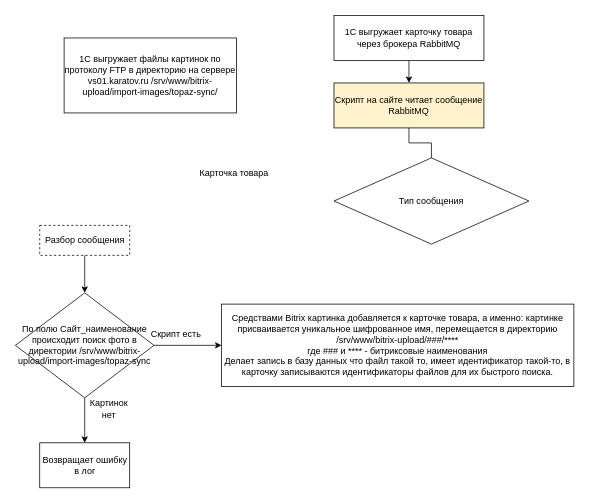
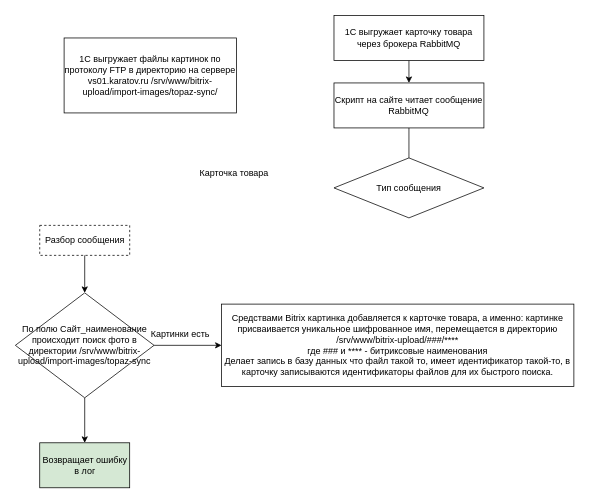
node "Скрипт на сайте читает сообщение RabbitMQ": fillcolor #fff2cc -> #ffffff
node "Тип сообщения": size 195x86 -> 150x60
node "Скрипт есть": label "Скрипт есть" -> "Картинки есть"
node "Картинок нет": removed
node "Возвращает ошибку в лог": fillcolor #ffffff -> #d5e8d4
